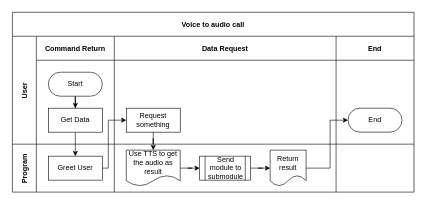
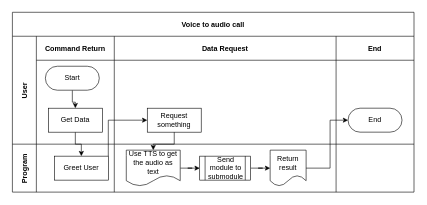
node "Start": moved (75, 84) -> (72, 78)
node "Request something": moved (153, 120) -> (174, 120)
node "Use TTS to get the audio as result": label "Use TTS to get the audio as result" -> "Use TTS to get the audio as text"
node "Greet User": moved (75, 168) -> (81, 168)
